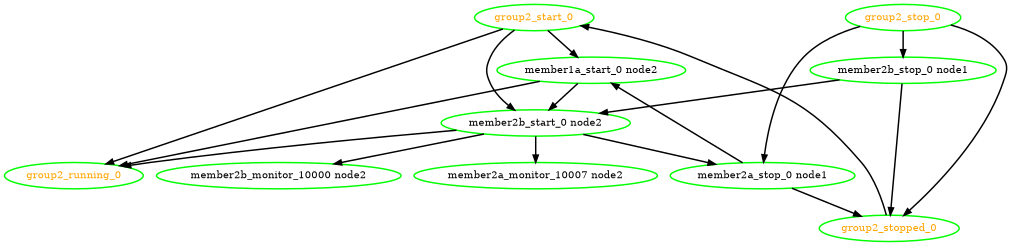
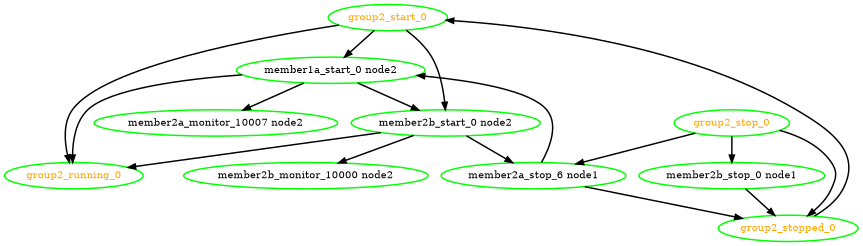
edge "member2b_stop_0 node1" -> "member2b_start_0 node2": removed
edge "member2b_start_0 node2" -> "member2a_monitor_10007 node2": now "member1a_start_0 node2" -> "member2a_monitor_10007 node2"
node "member2a_stop_0 node1": label "member2a_stop_0 node1" -> "member2a_stop_6 node1"
